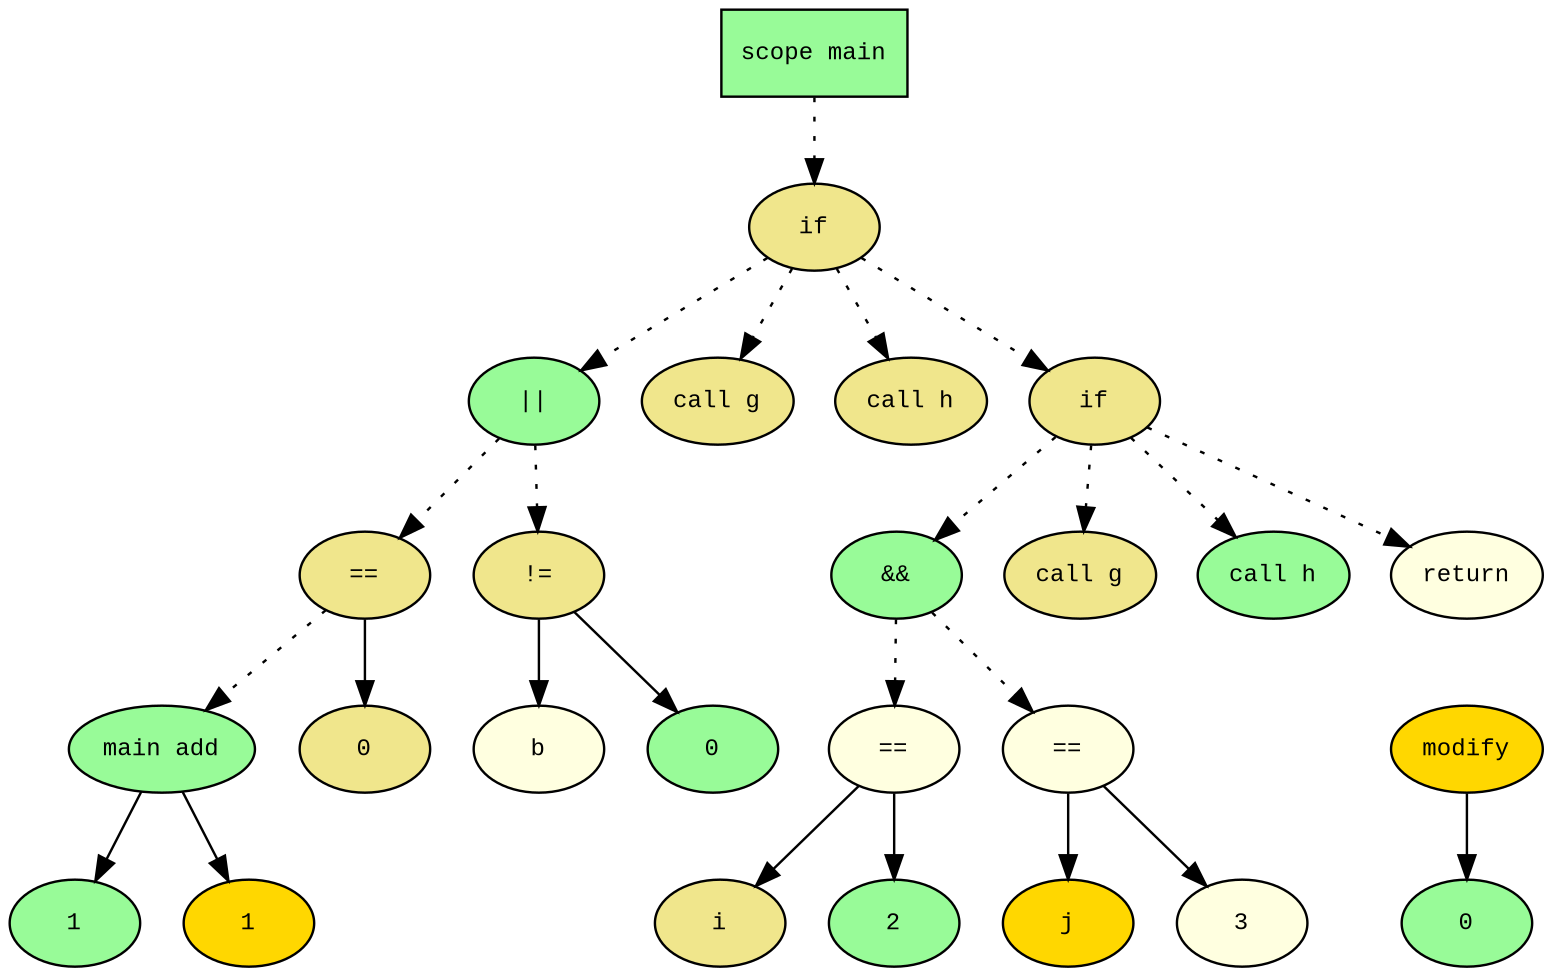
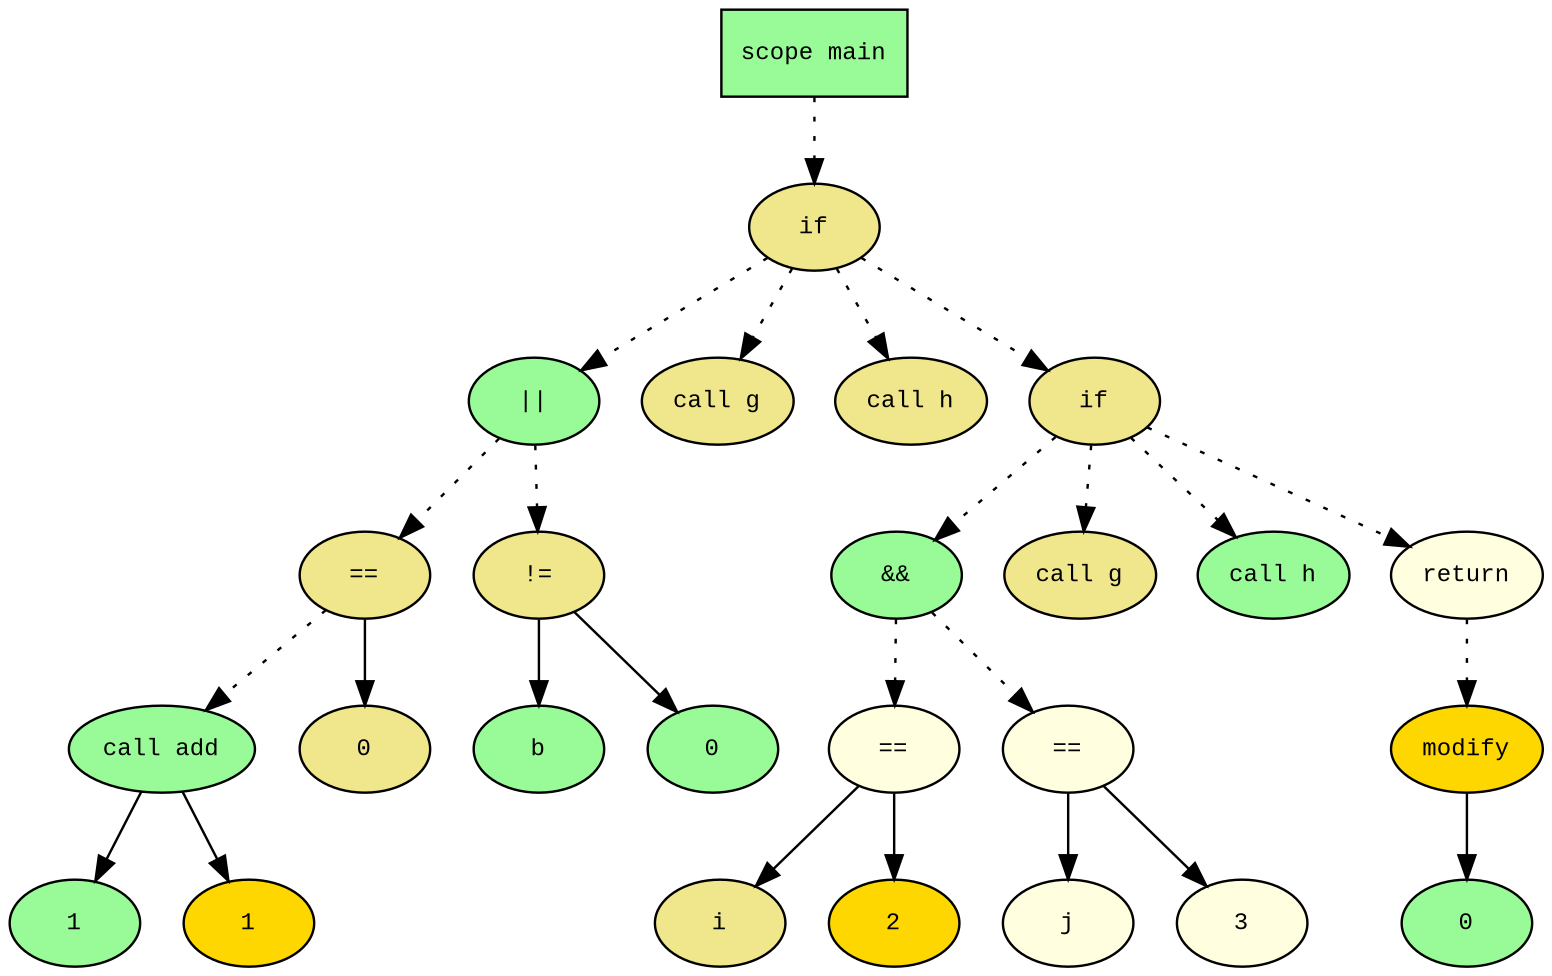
edge "return" -> "modify": added
node "main add": label "main add" -> "call add"
node "b": fillcolor lightyellow -> palegreen
node "2": fillcolor palegreen -> gold
node "j": fillcolor gold -> lightyellow
